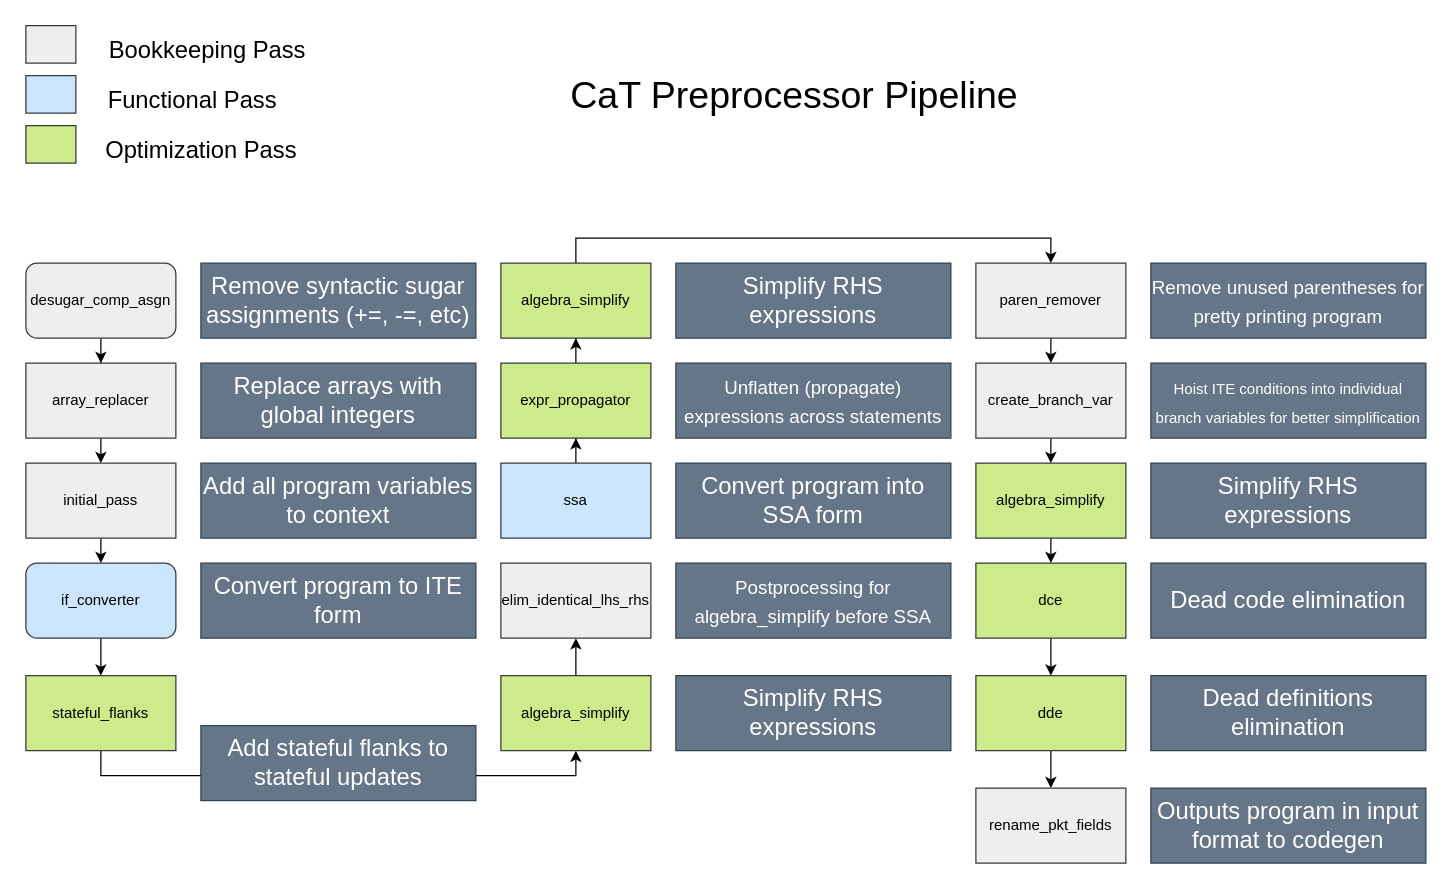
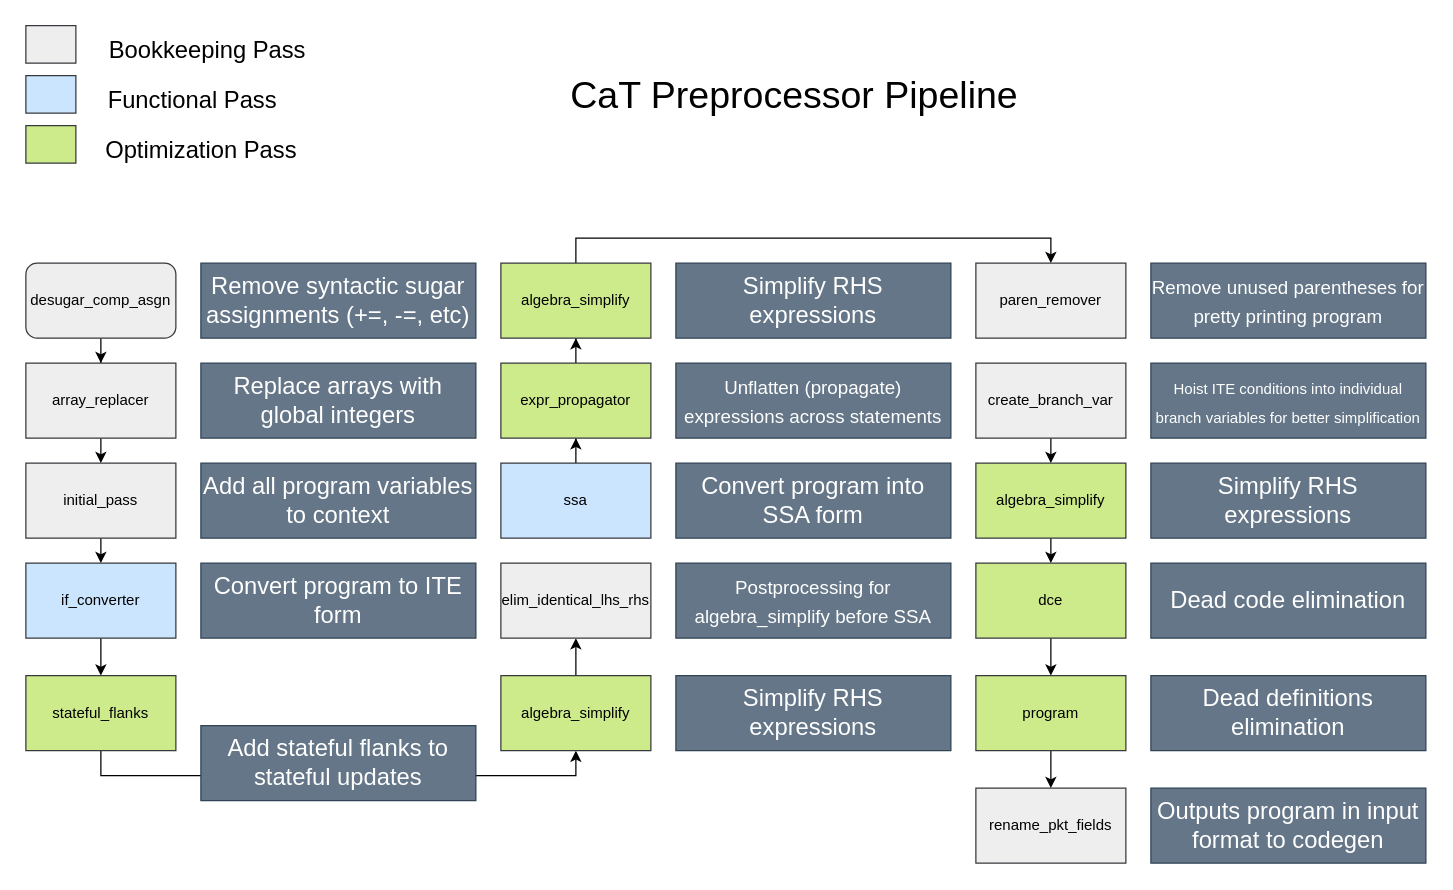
edge "paren_remover" -> "create_branch_var": removed
node "if_converter": shape rounded rectangle -> rectangle
node "dde": label "dde" -> "program"
